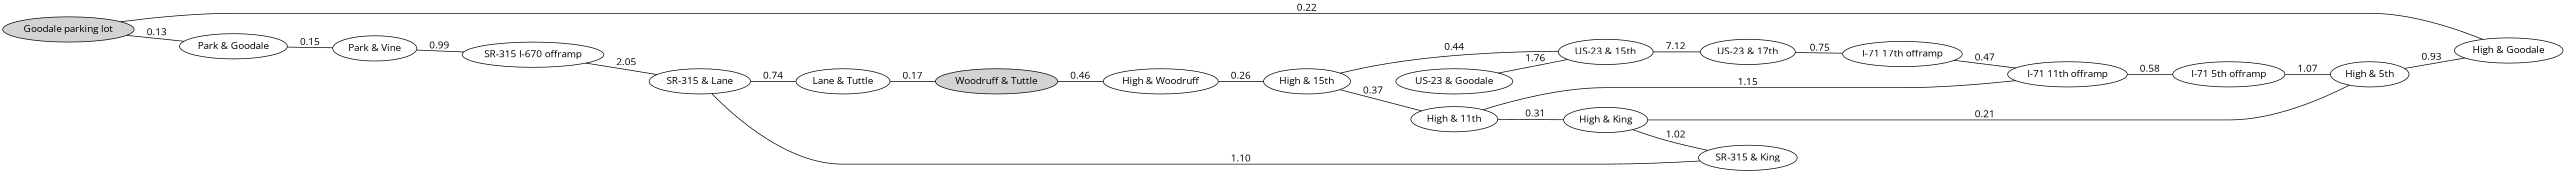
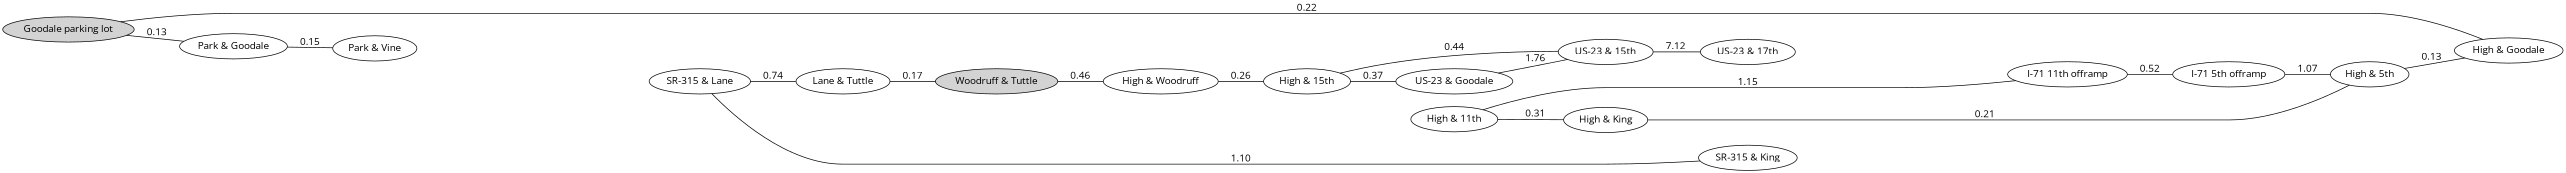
node "I-71 17th offramp": removed
node "SR-315 I-670 offramp": removed
edge "High & Goodale" -- "High & 5th": label "0.93" -> "0.13"
edge "I-71 11th offramp" -- "I-71 5th offramp": label "0.58" -> "0.52"
edge "High & 15th" -- "High & 11th": now "High & 15th" -- "US-23 & Goodale"
edge "High & King" -- "SR-315 & King": removed, label "1.02"
